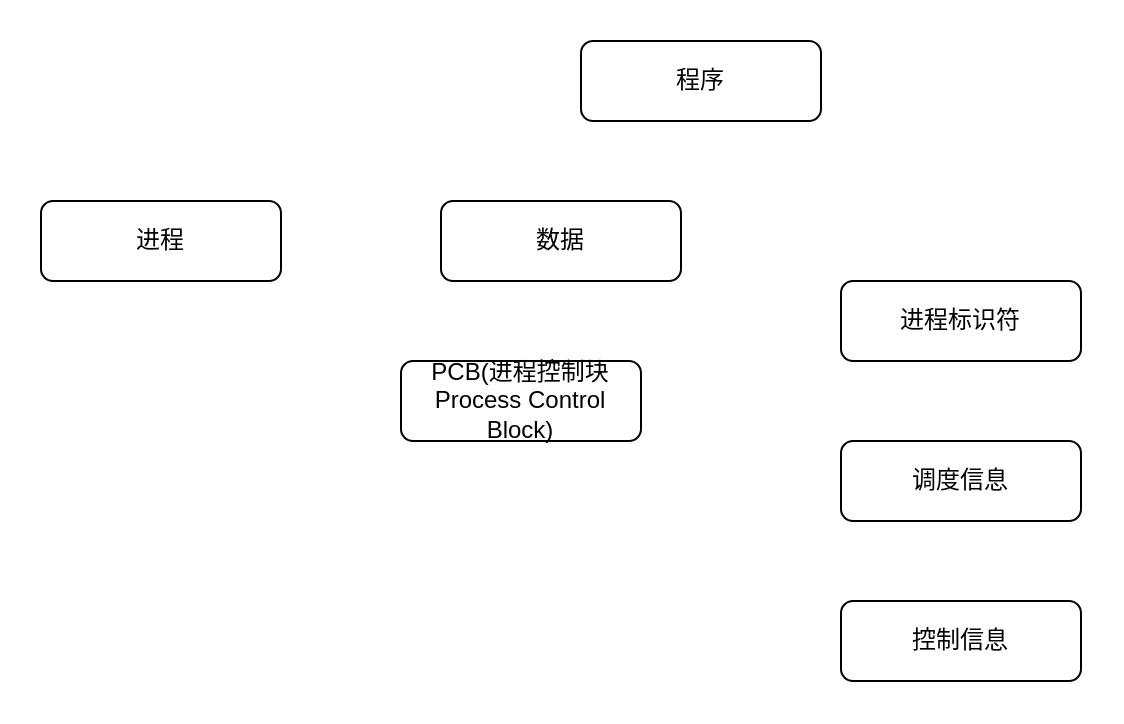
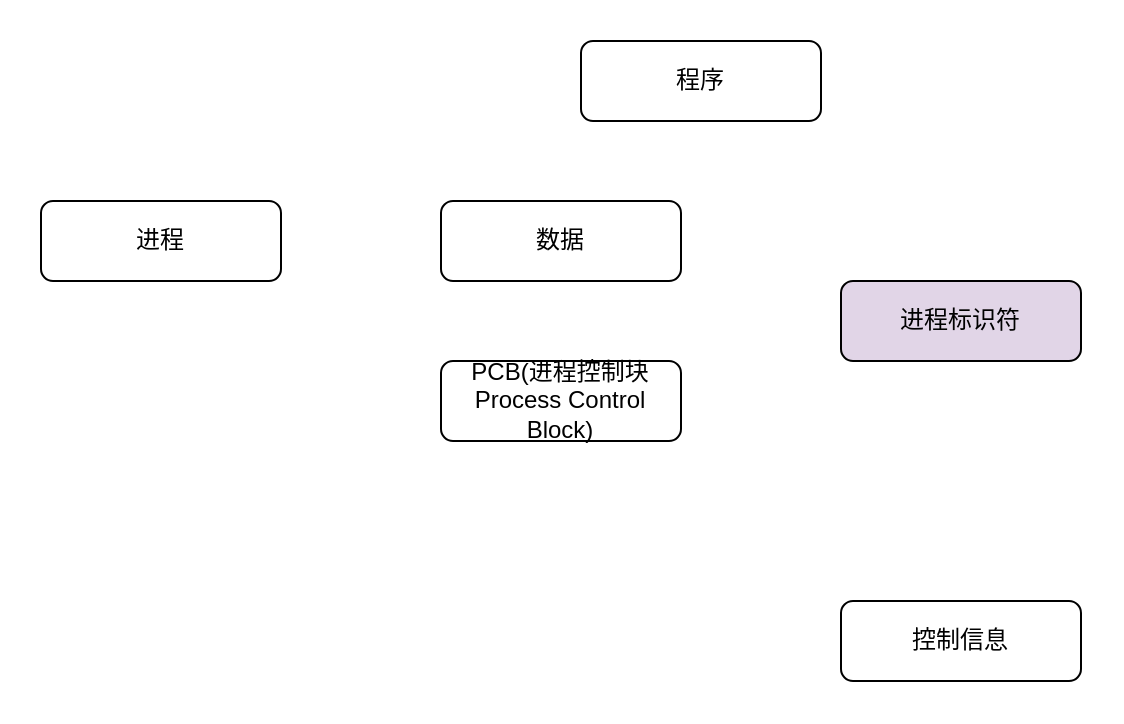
node "进程标识符": fillcolor #ffffff -> #e1d5e7
node "PCB(进程控制块 Process Control Block)": moved (521, 401) -> (561, 401)
node "调度信息": removed
